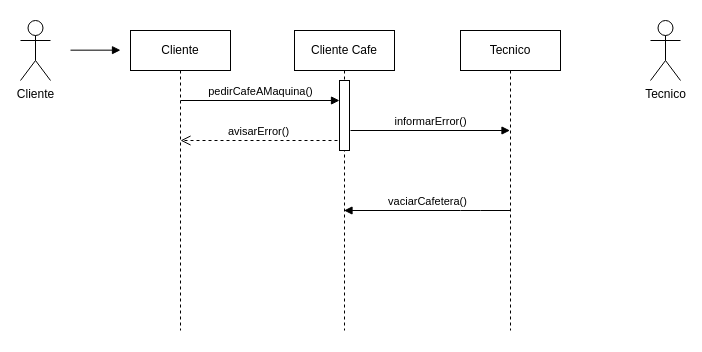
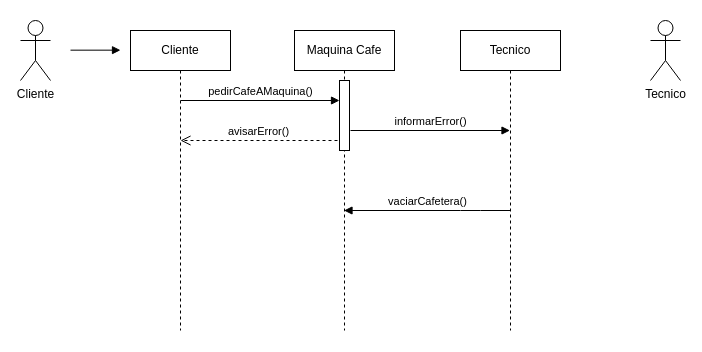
node "Cliente Cafe": label "Cliente Cafe" -> "Maquina Cafe"
